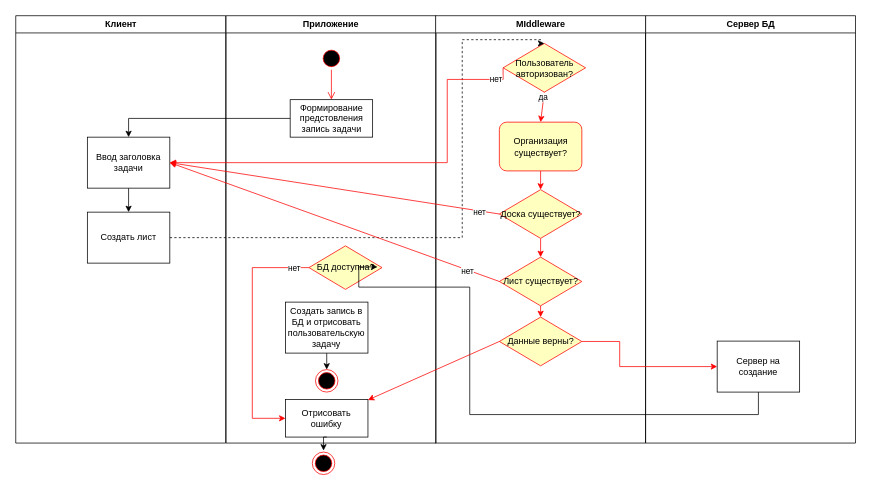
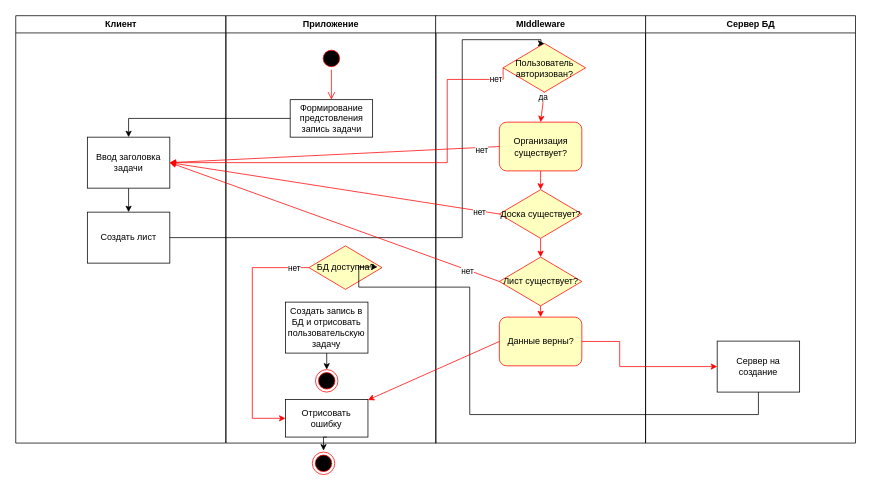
edge "Создать лист" -> "Пользователь авторизован?": style dashed -> solid
edge "Организация существует?" -> "Ввод заголовка задачи": added, label "нет"
node "Данные верны?": shape diamond -> rounded rectangle
